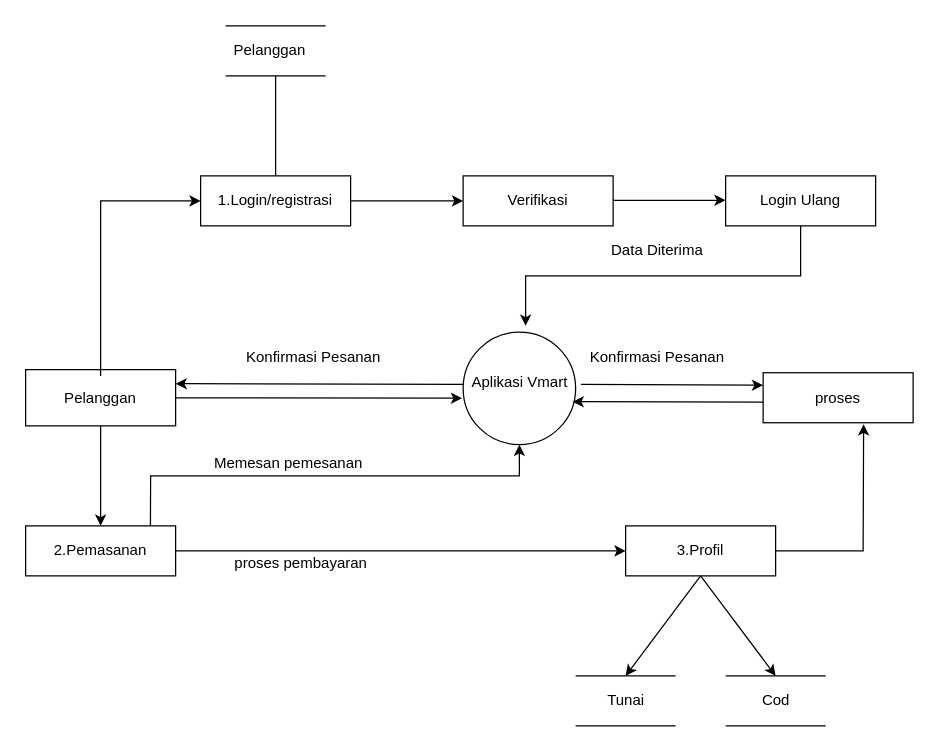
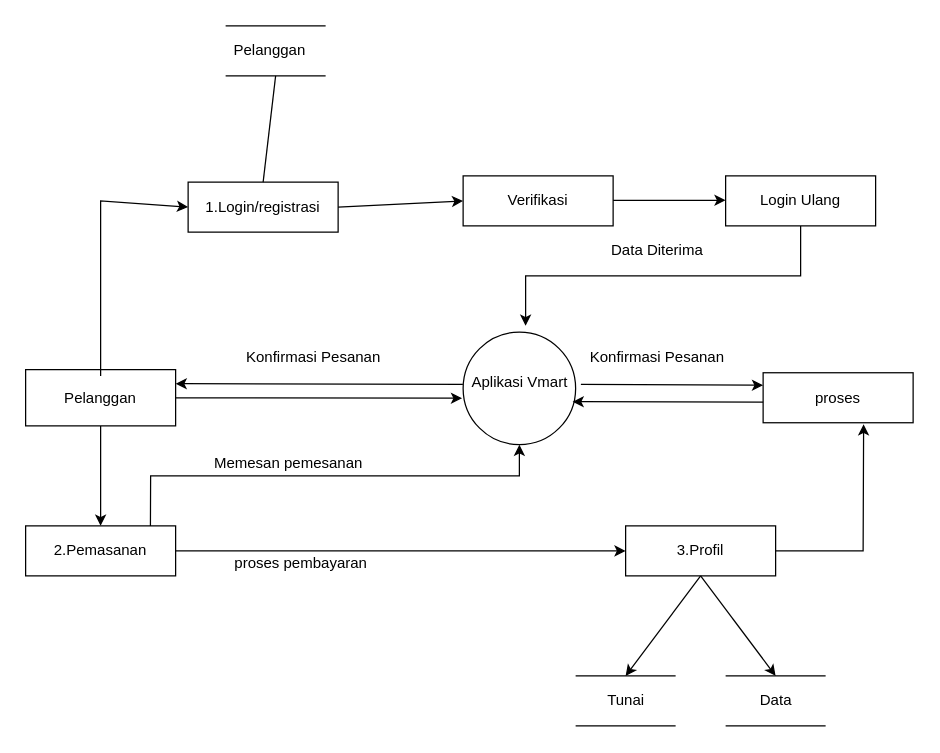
node "1.Login/registrasi": moved (276, 201) -> (263, 207)
node "Cod": label "Cod" -> "Data"
